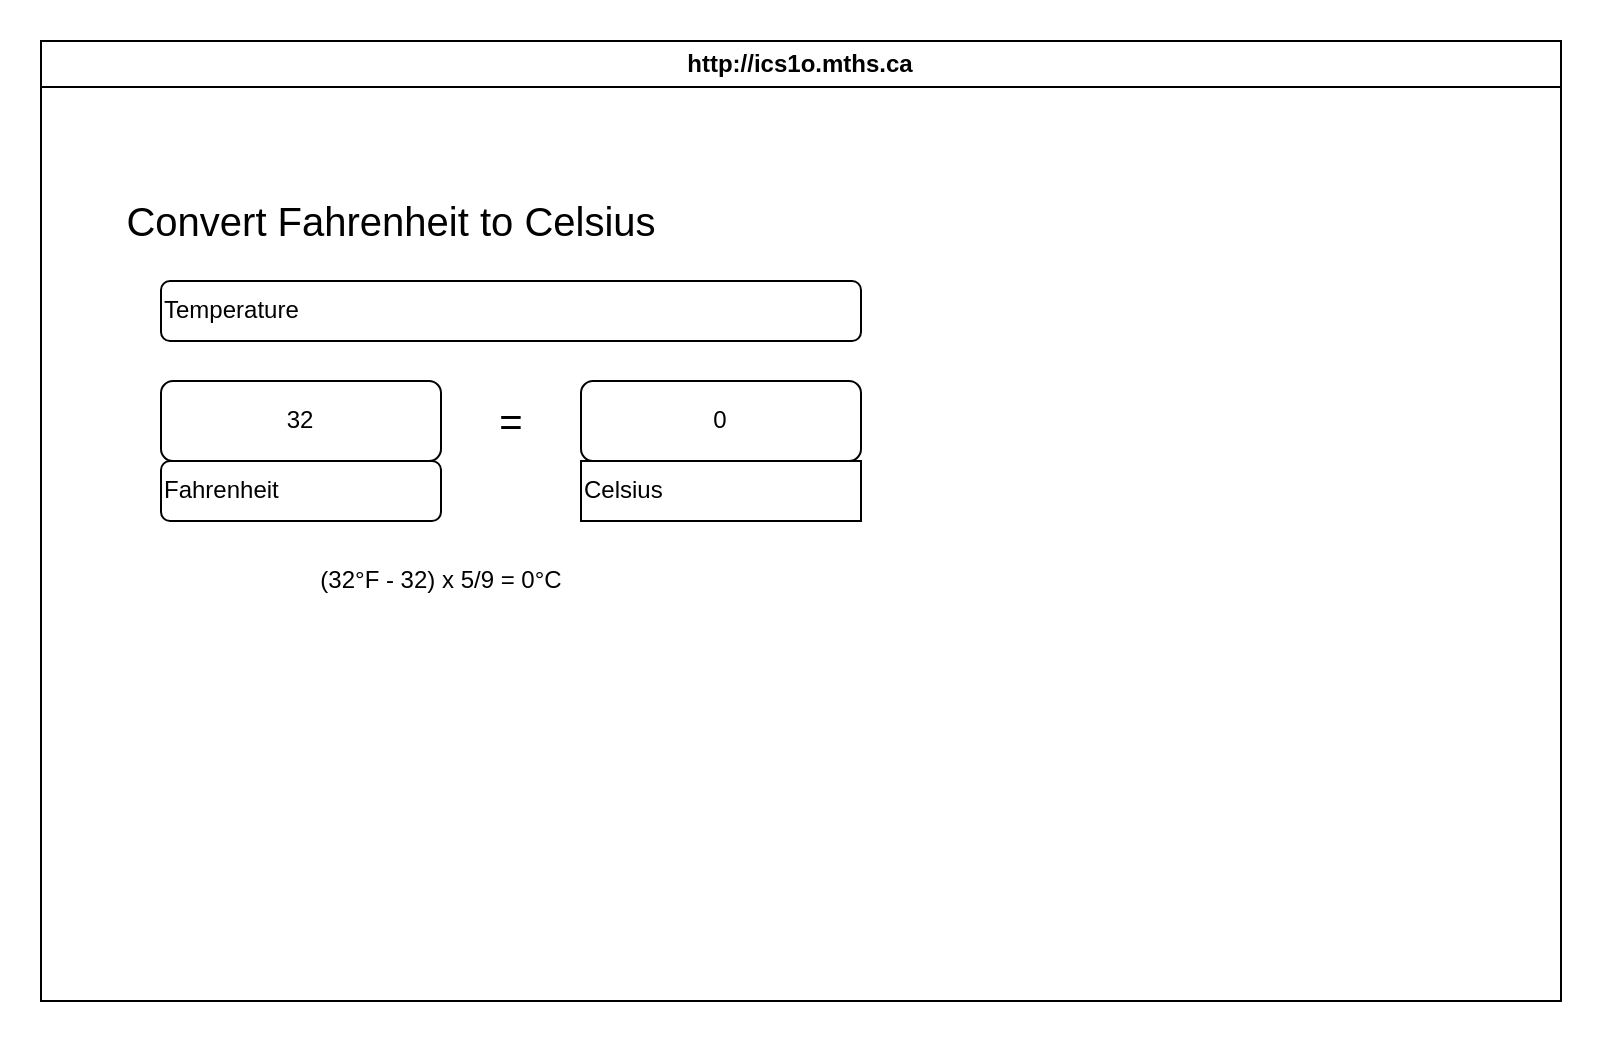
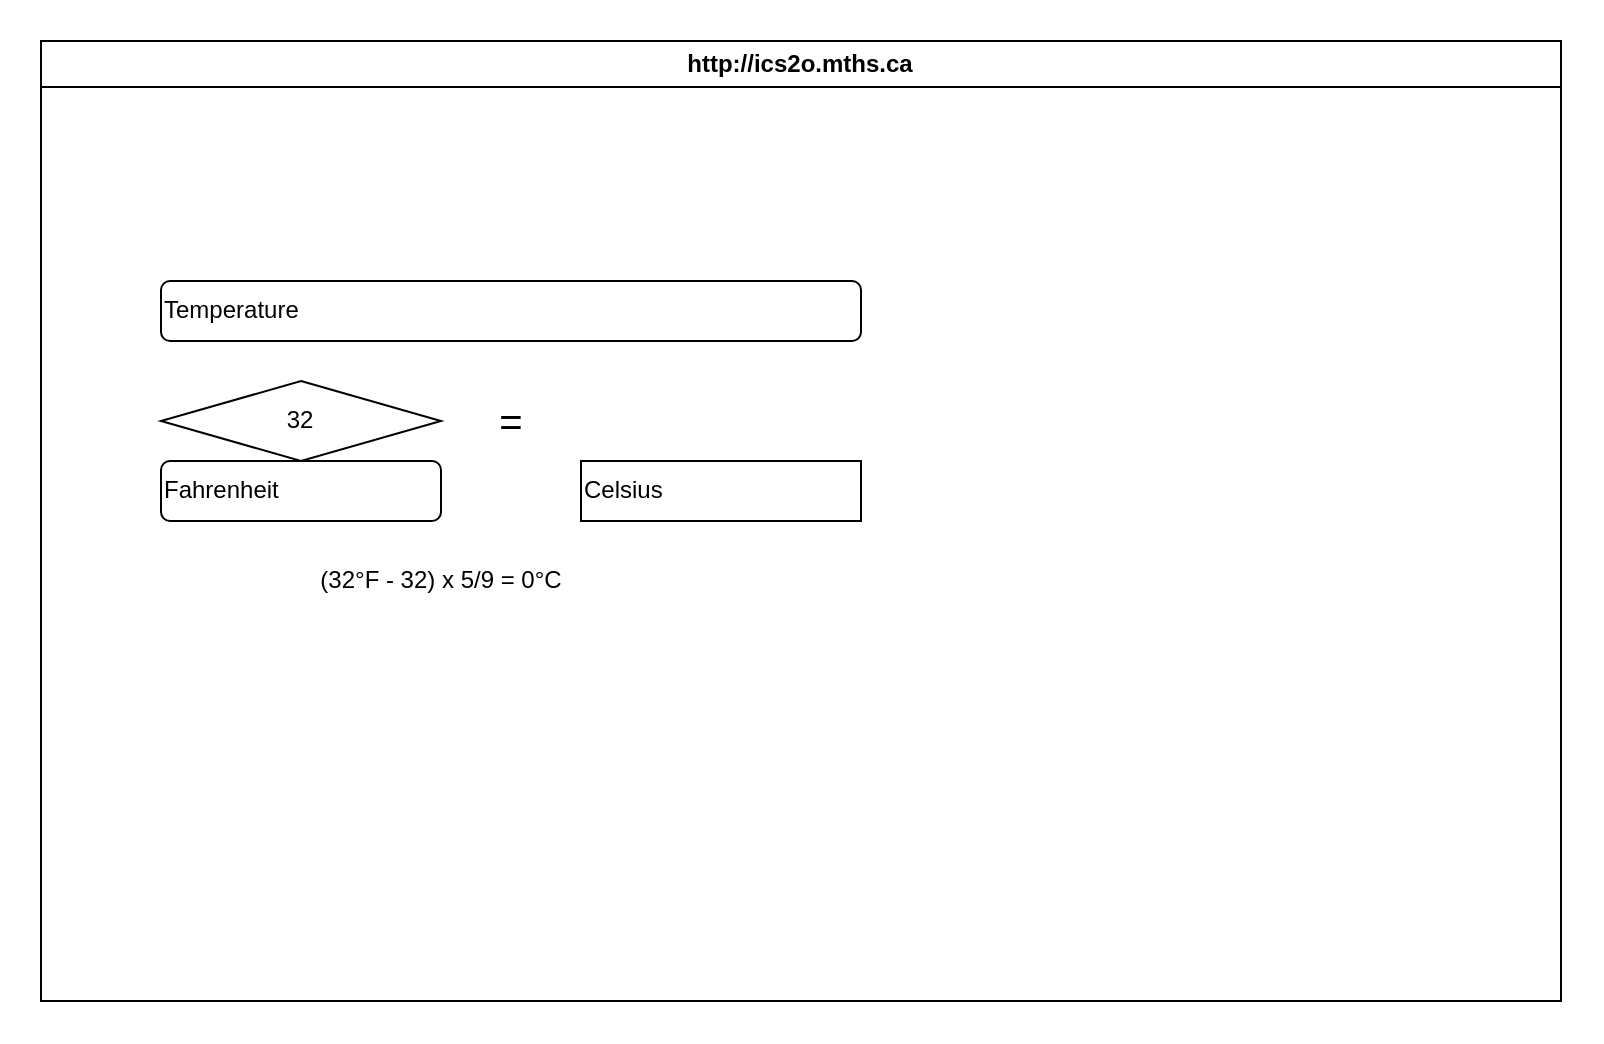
node "http://ics1o.mths.ca": label "http://ics1o.mths.ca" -> "http://ics2o.mths.ca"
node "Convert Fahrenheit to Celsius": removed
node "32": shape rounded rectangle -> diamond
node "0": removed
